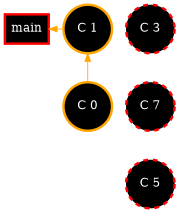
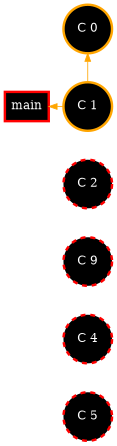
node "C 3": label "C 3" -> "C 9"
edge "C 0" -> "C 1": reversed
node "C 7": label "C 7" -> "C 4"
node "C 2": added
